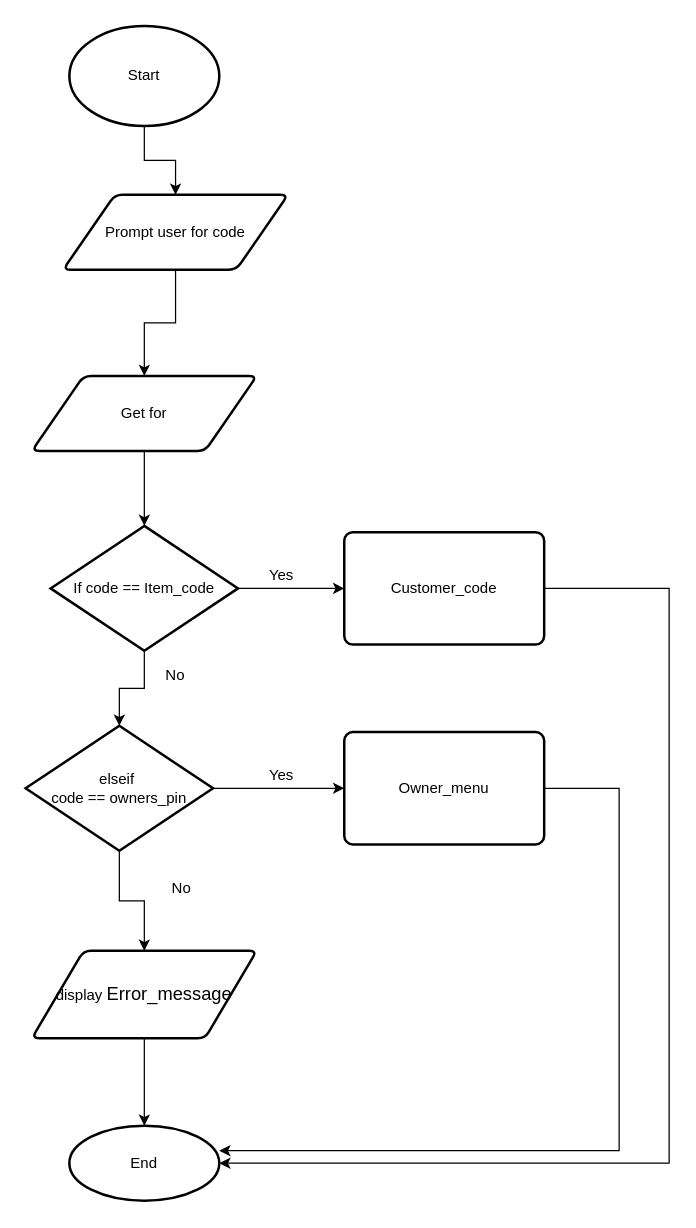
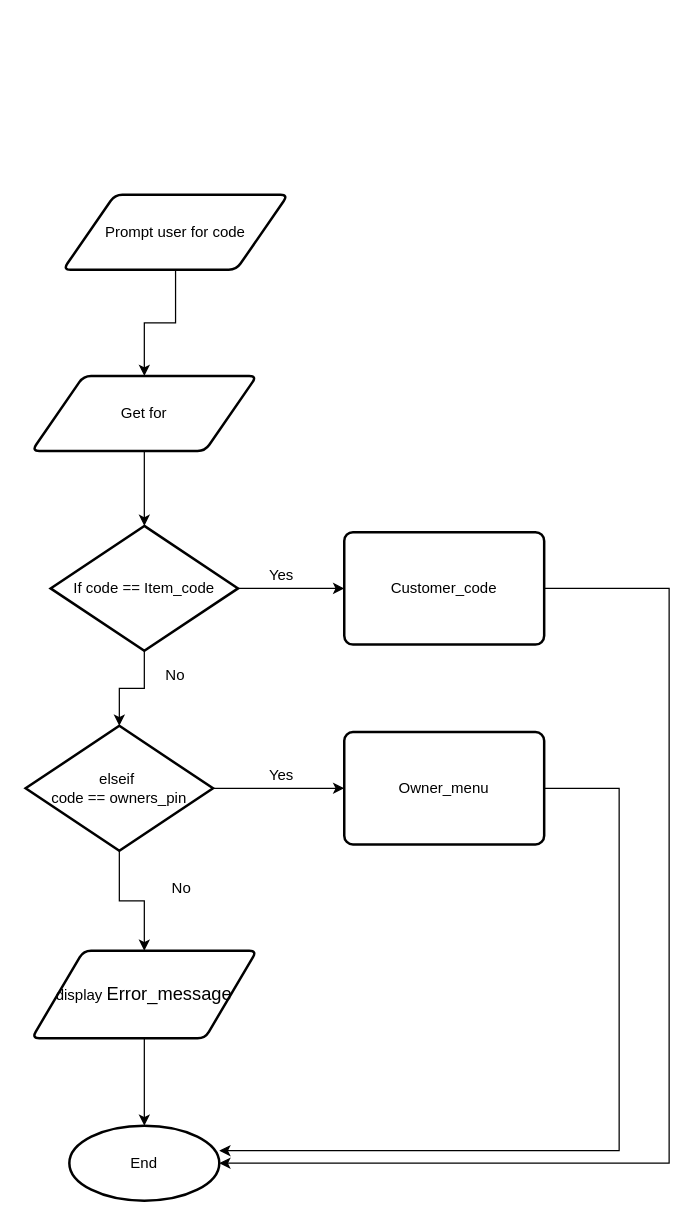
node "Start": removed
edge "Start" -> "Prompt user for code": removed
